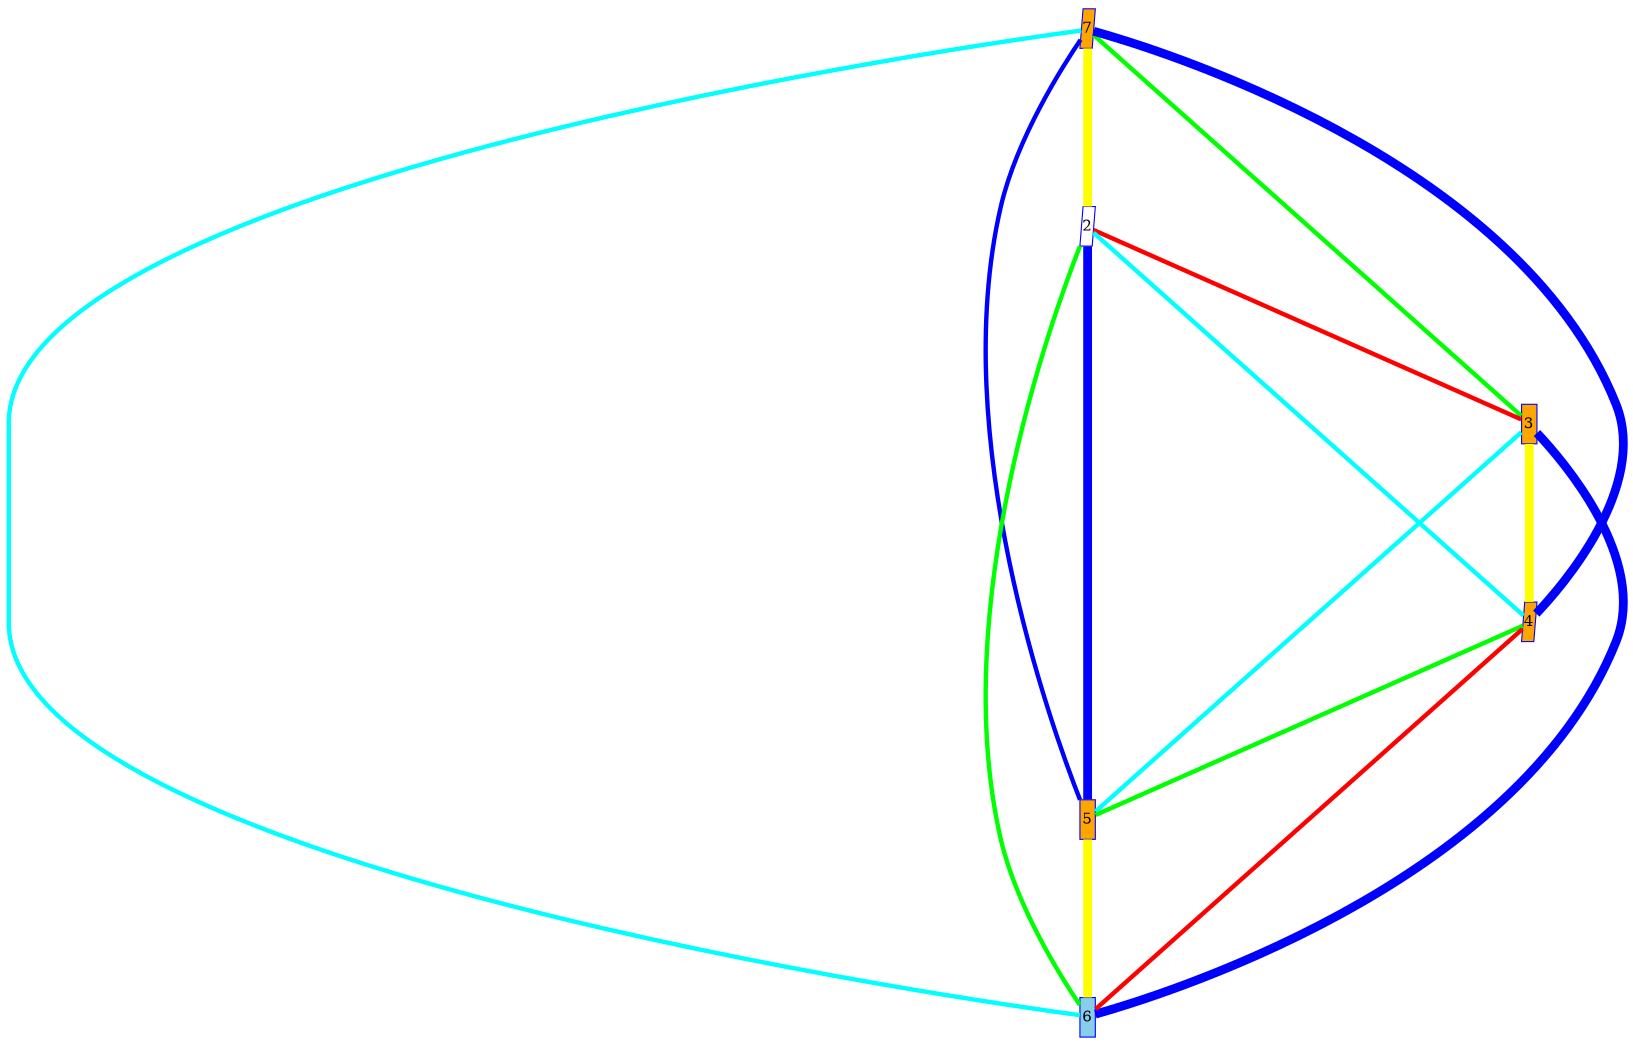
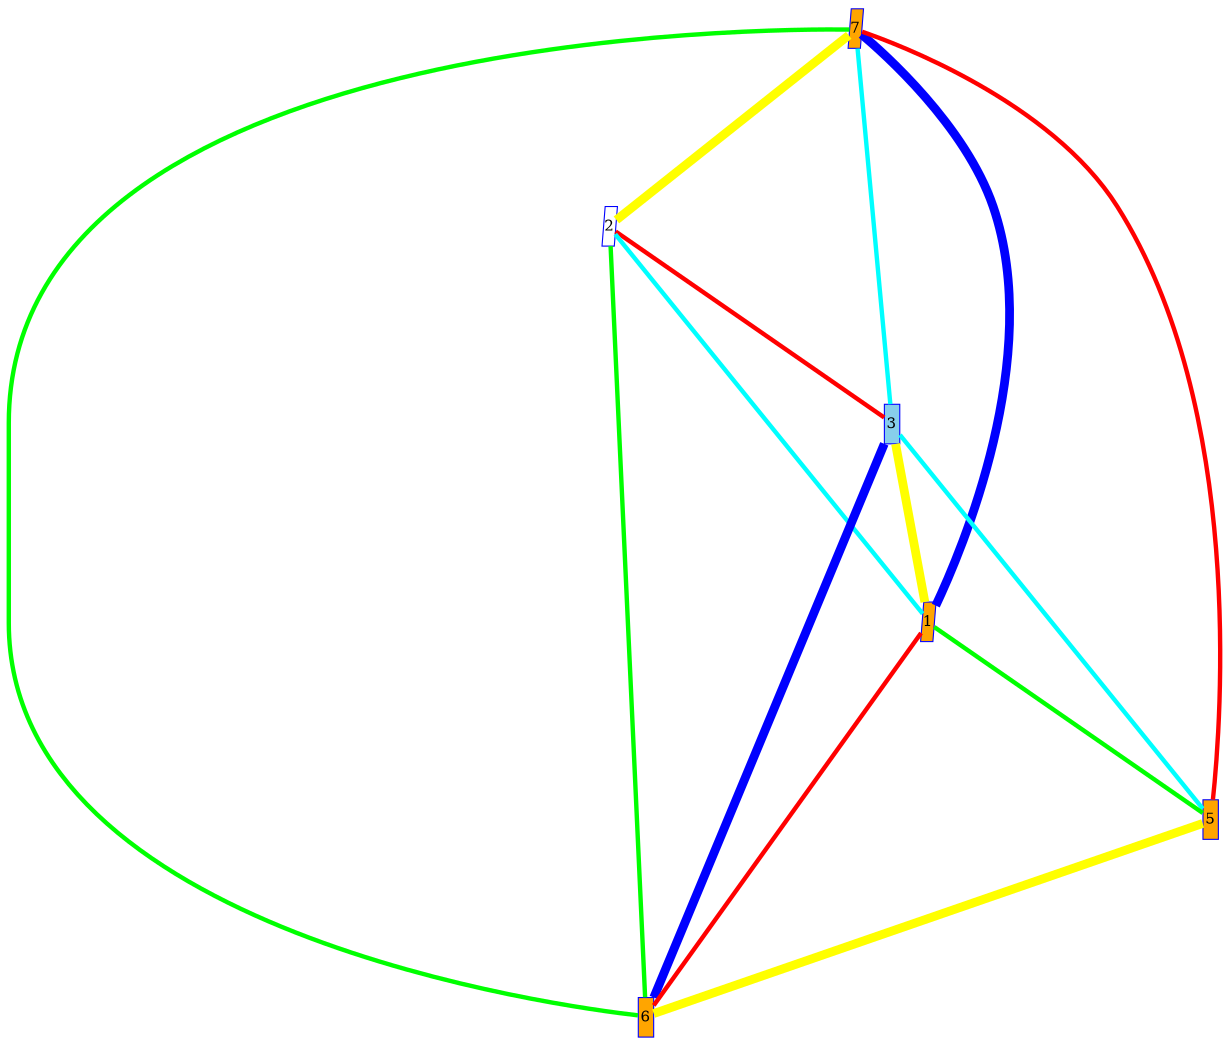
edge "7" -- "3": color green -> cyan
edge "7" -- "5": color blue -> red
node "3": fillcolor orange -> skyblue
edge "7" -- "6": color cyan -> green
edge "2" -- "5": removed
node "4": label "4" -> "1"
node "6": fillcolor skyblue -> orange
